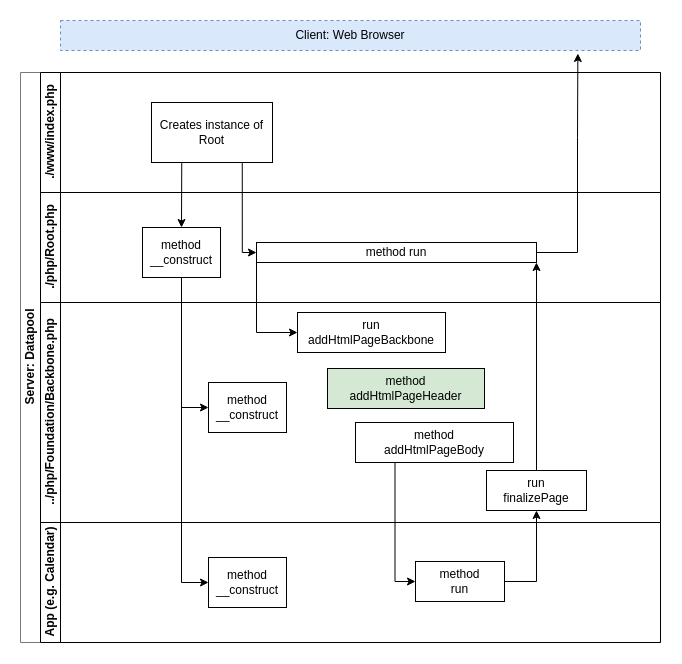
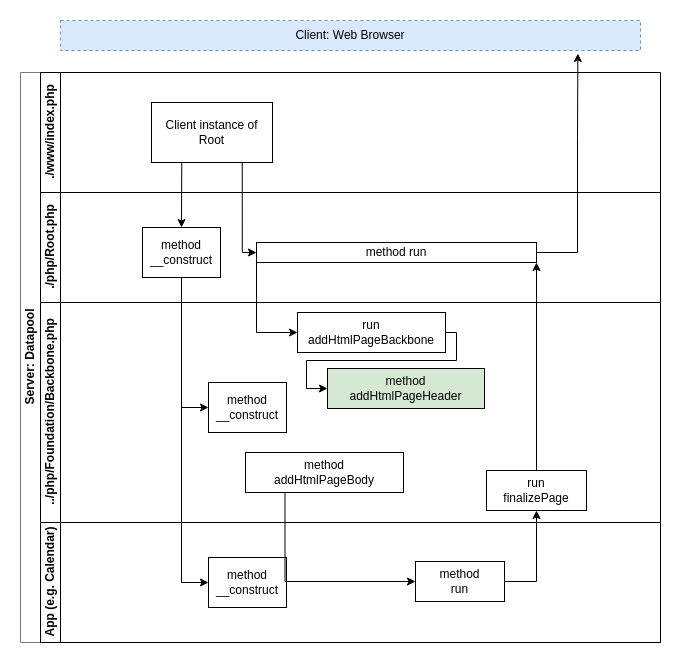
node "Creates instance of Root": label "Creates instance of Root" -> "Client instance of Root"
edge "run addHtmlPageBackbone" -> "method addHtmlPageHeader": added
node "method addHtmlPageBody": moved (435, 443) -> (325, 473)
